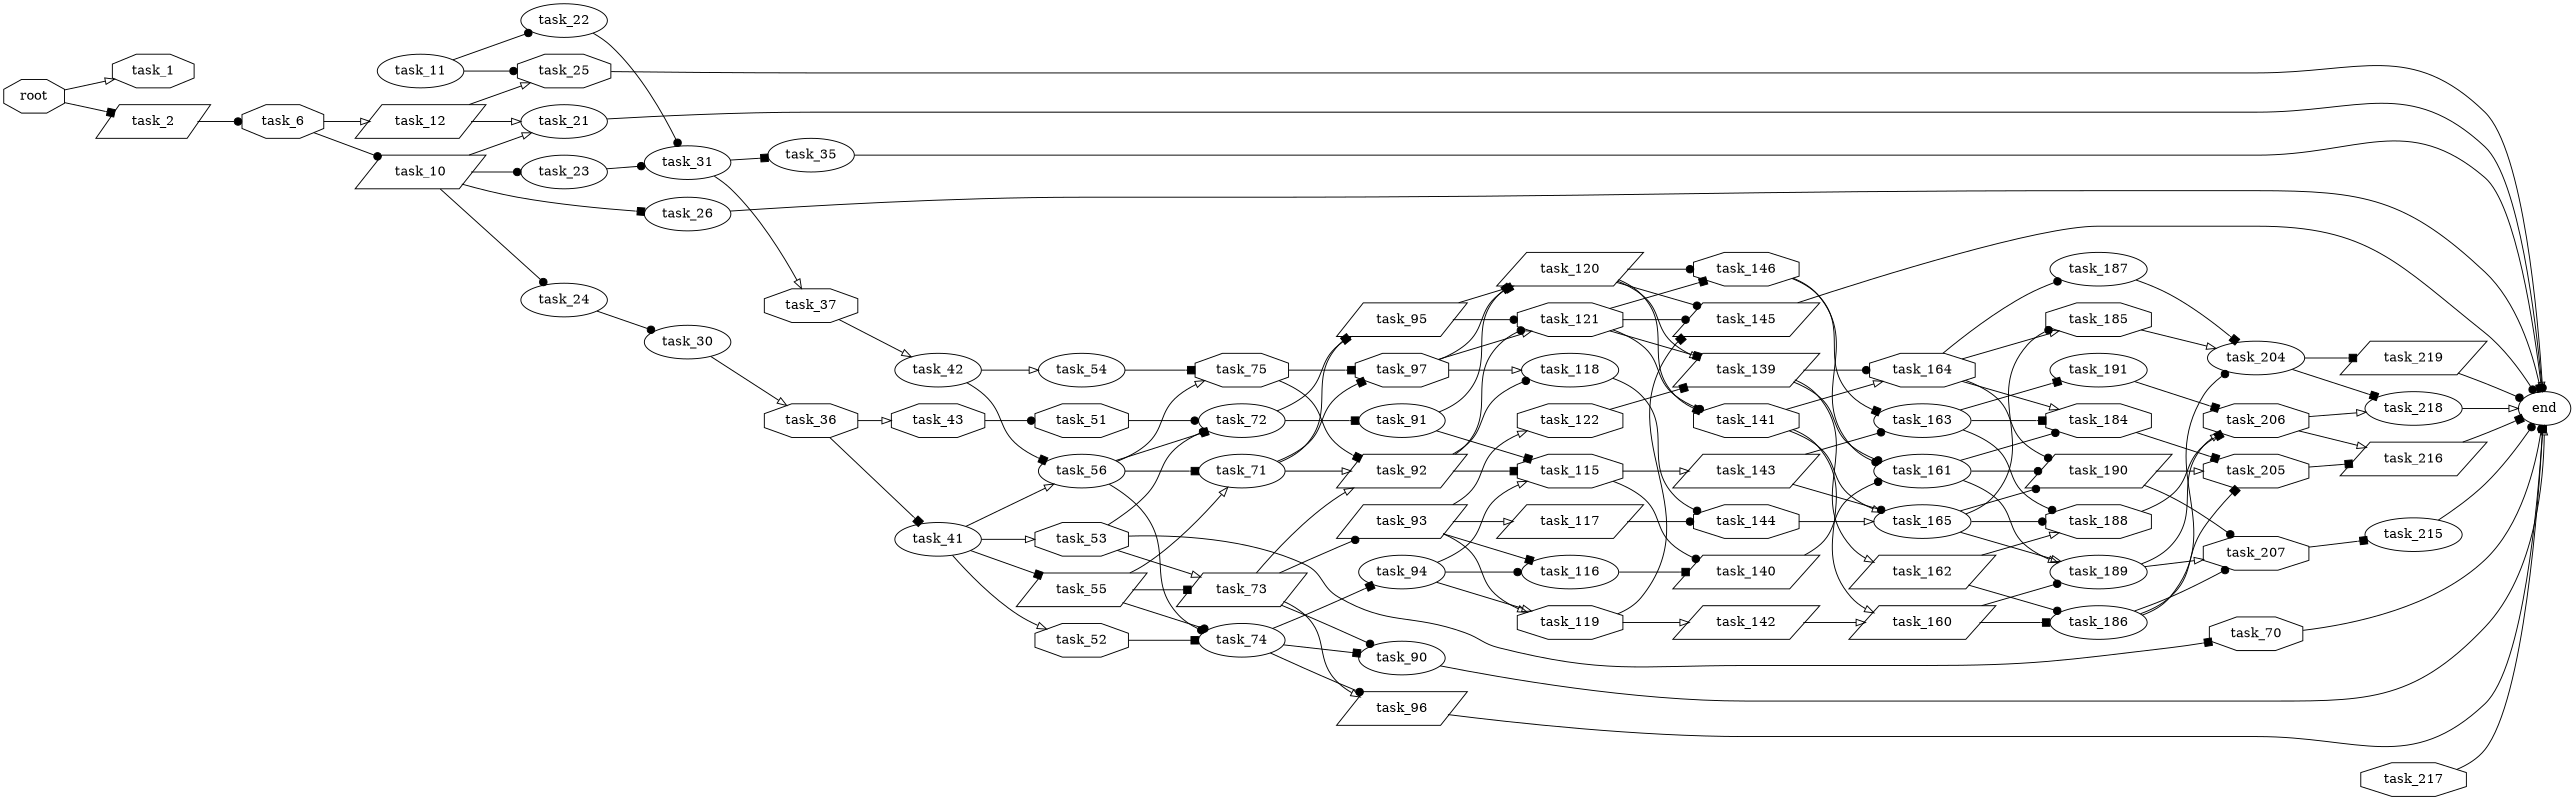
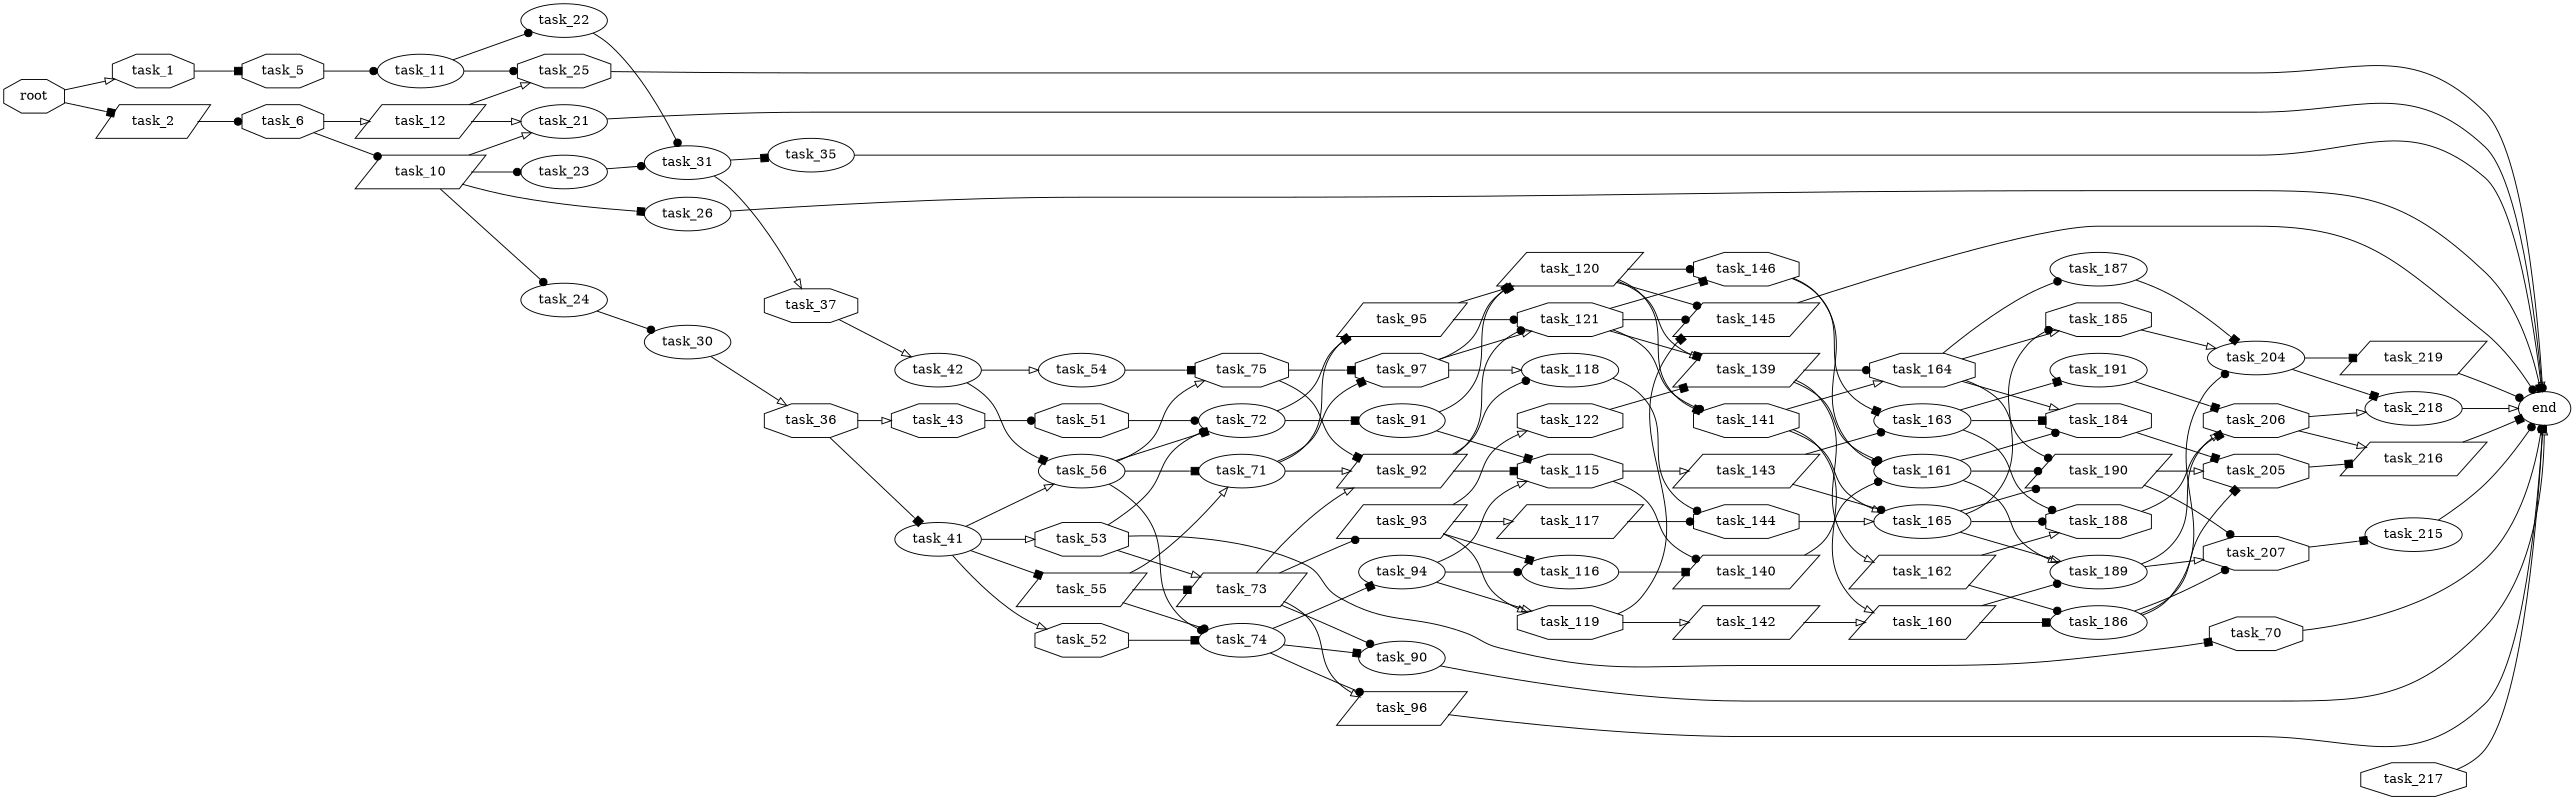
node "task_5": added
